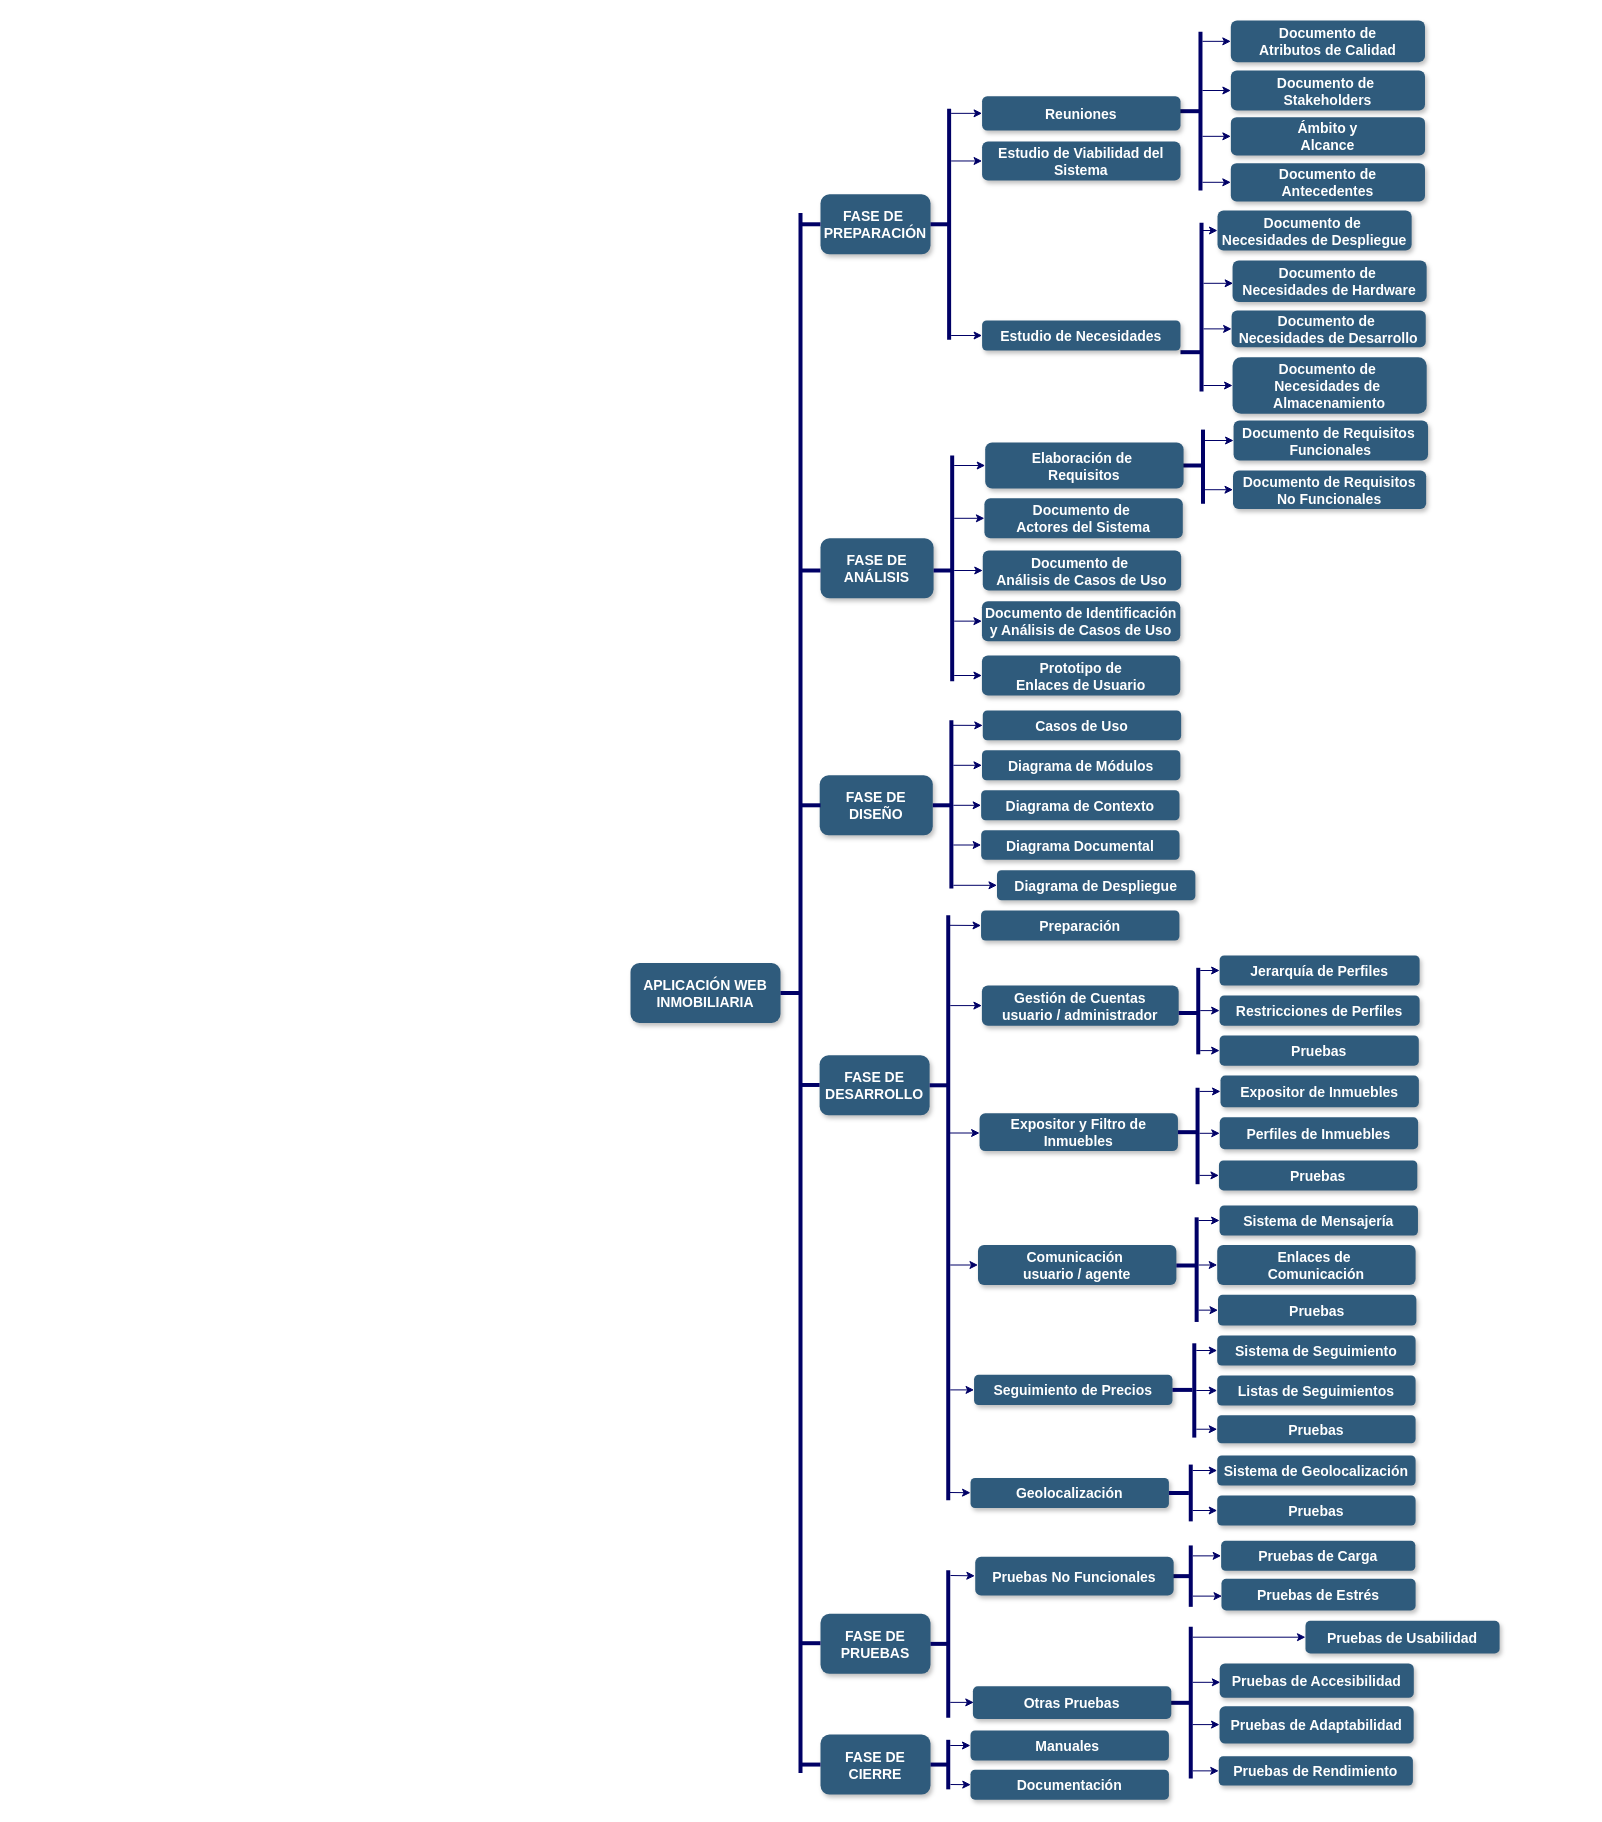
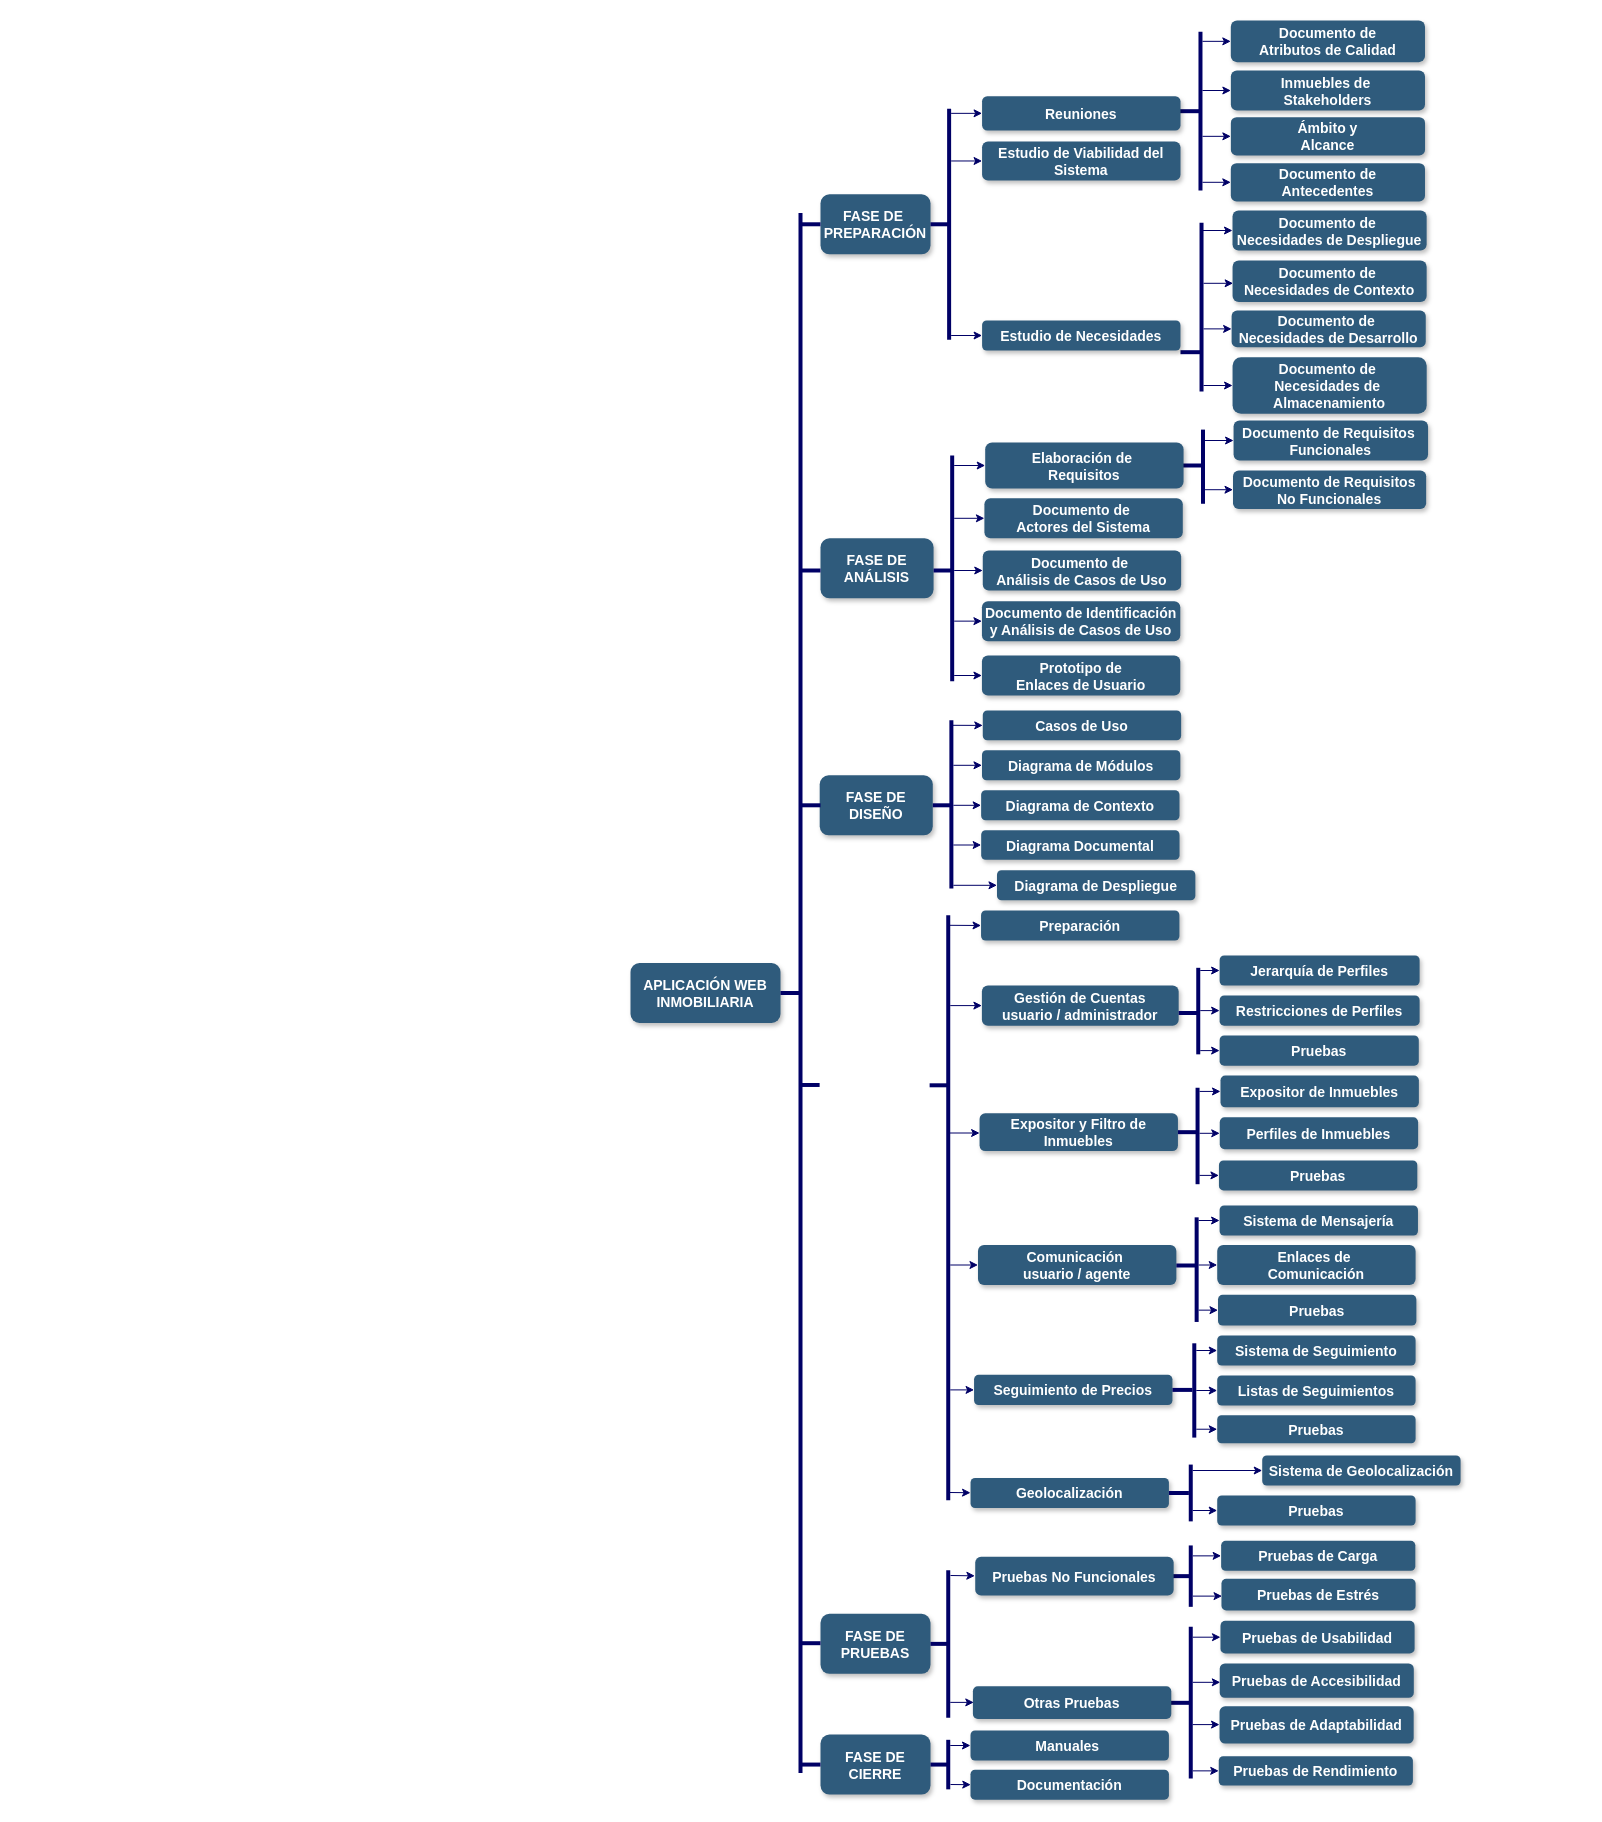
node "Documento de Stakeholders": label "Documento de Stakeholders" -> "Inmuebles de Stakeholders"
node "Documento de Necesidades de Despliegue": moved (1315, 231) -> (1330, 231)
node "Documento de Necesidades de Hardware": label "Documento de Necesidades de Hardware" -> "Documento de Necesidades de Contexto"
node "FASE DE DESARROLLO": removed
node "Sistema de Geolocalización": moved (1316, 1471) -> (1361, 1471)
node "Pruebas de Usabilidad": moved (1403, 1637) -> (1318, 1637)
